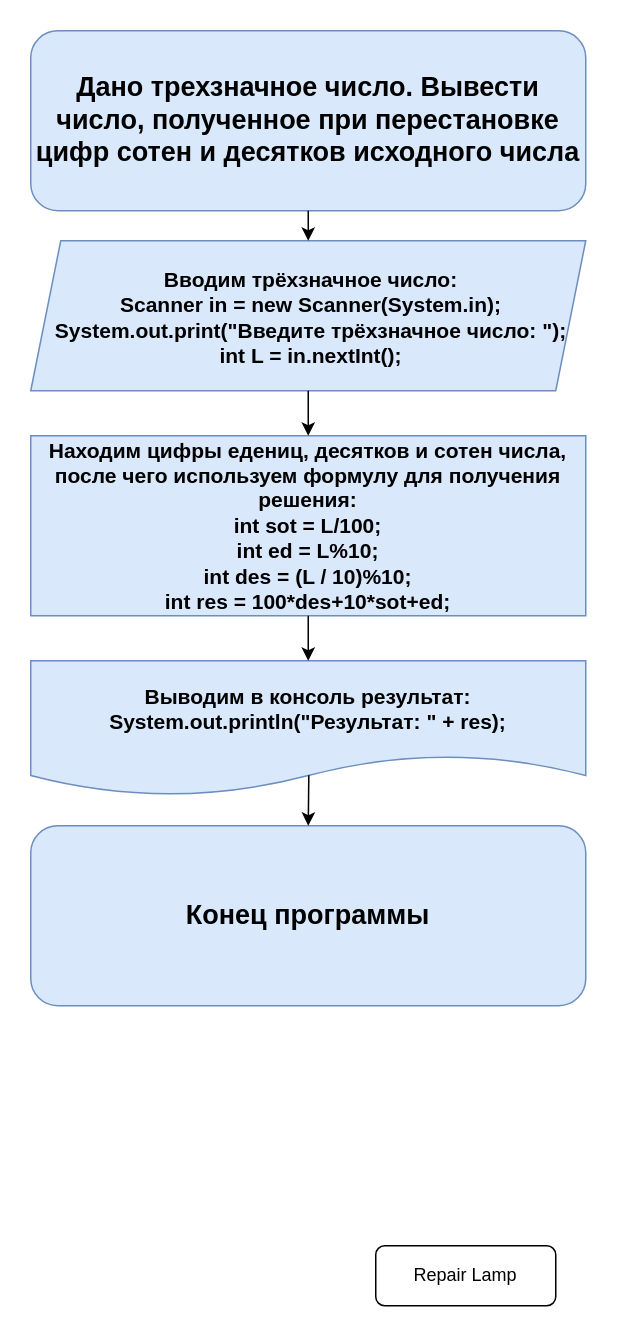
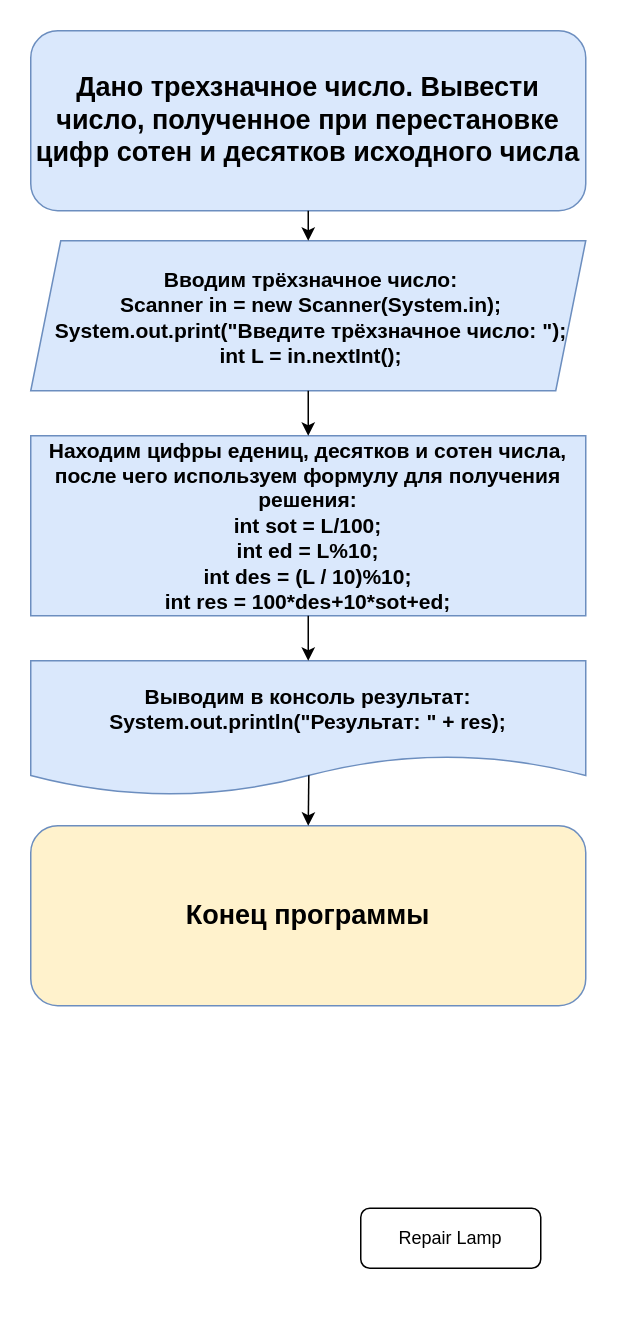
node "Конец программы": fillcolor #dae8fc -> #fff2cc
node "Repair Lamp": moved (466, 1276) -> (451, 1238)
